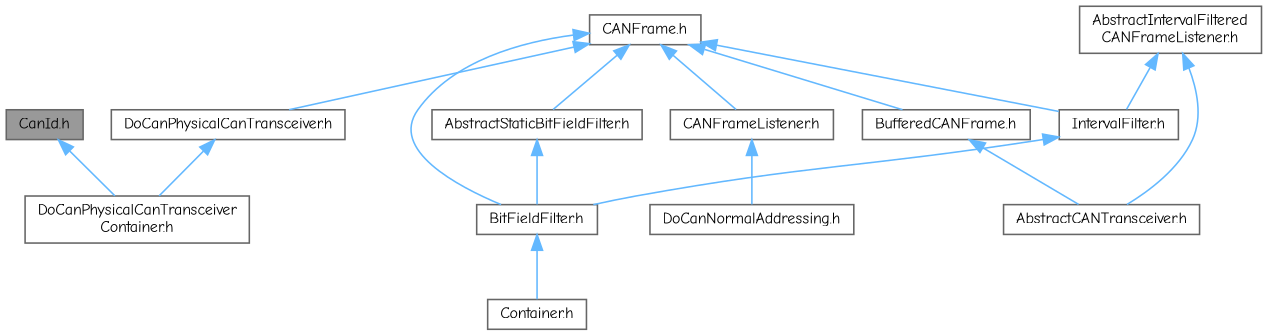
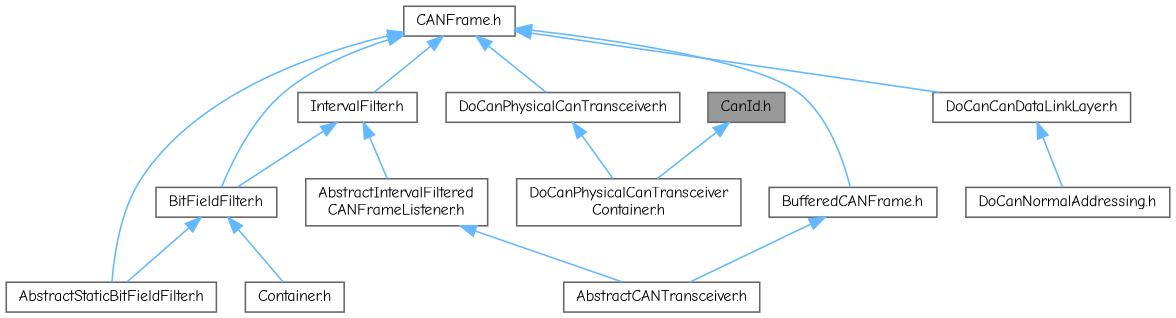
edge "IntervalFilter.h" -> "AbstractIntervalFiltered CANFrameListener.h": reversed
node "CANFrameListener.h": label "CANFrameListener.h" -> "DoCanCanDataLinkLayer.h"
edge "BitFieldFilter.h" -> "AbstractStaticBitFieldFilter.h": reversed
